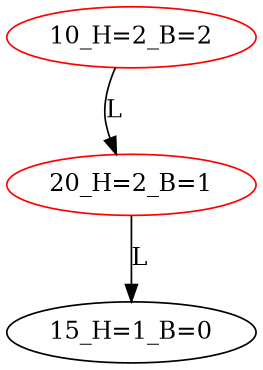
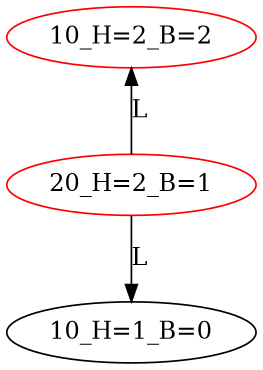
edge "10_H=2_B=2" -> "20_H=2_B=1": reversed
node "15_H=1_B=0": label "15_H=1_B=0" -> "10_H=1_B=0"
